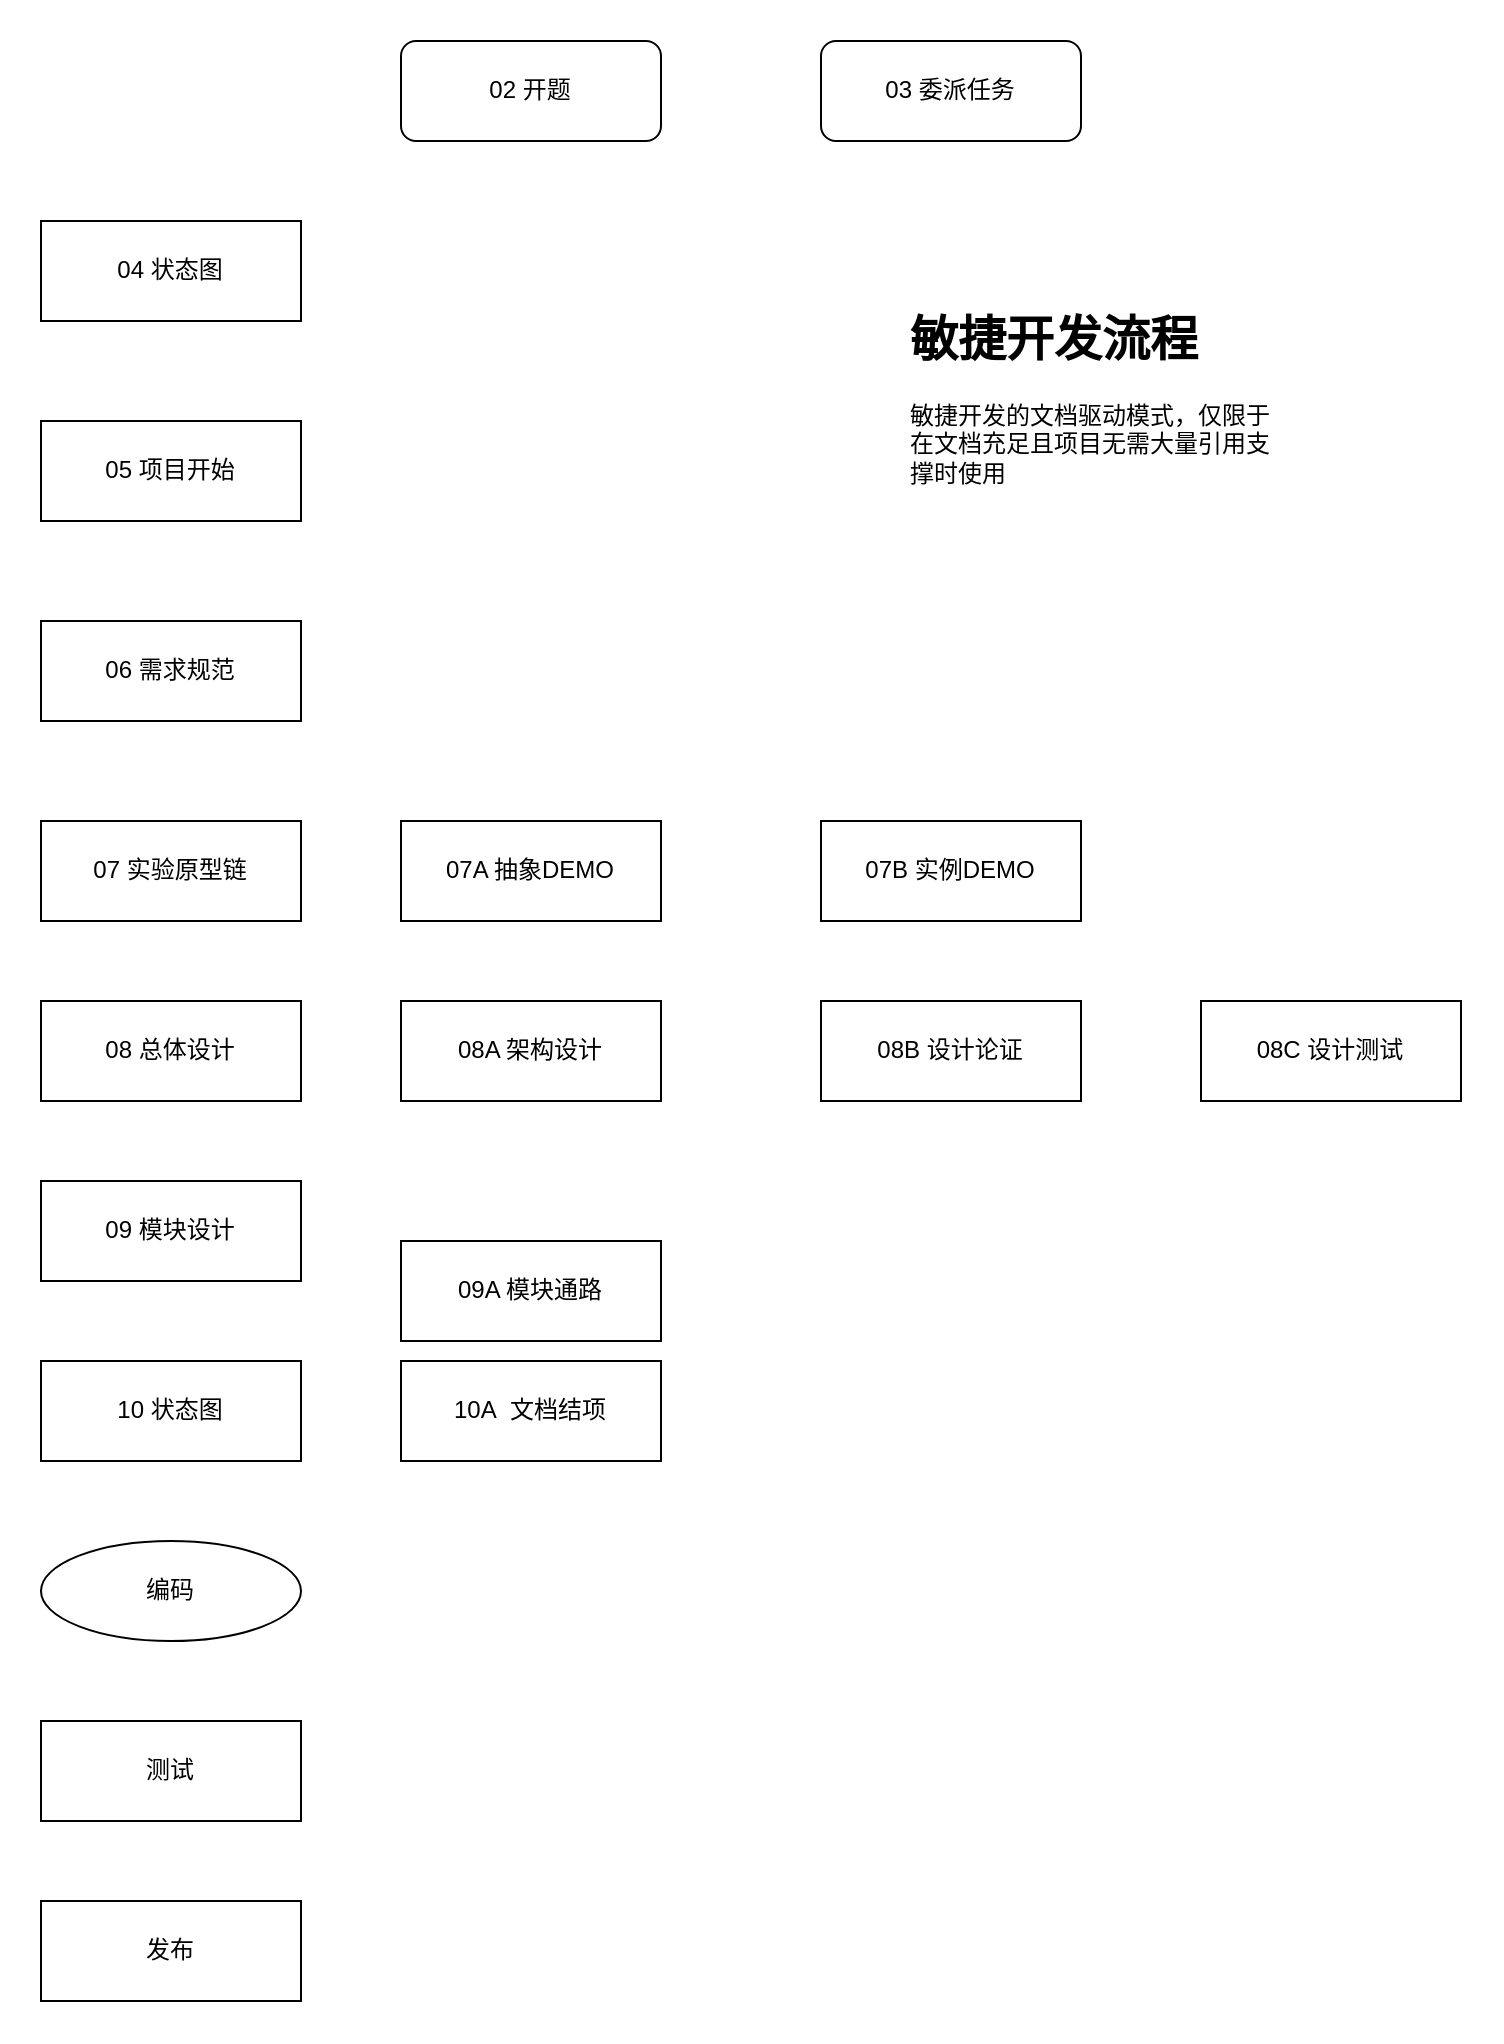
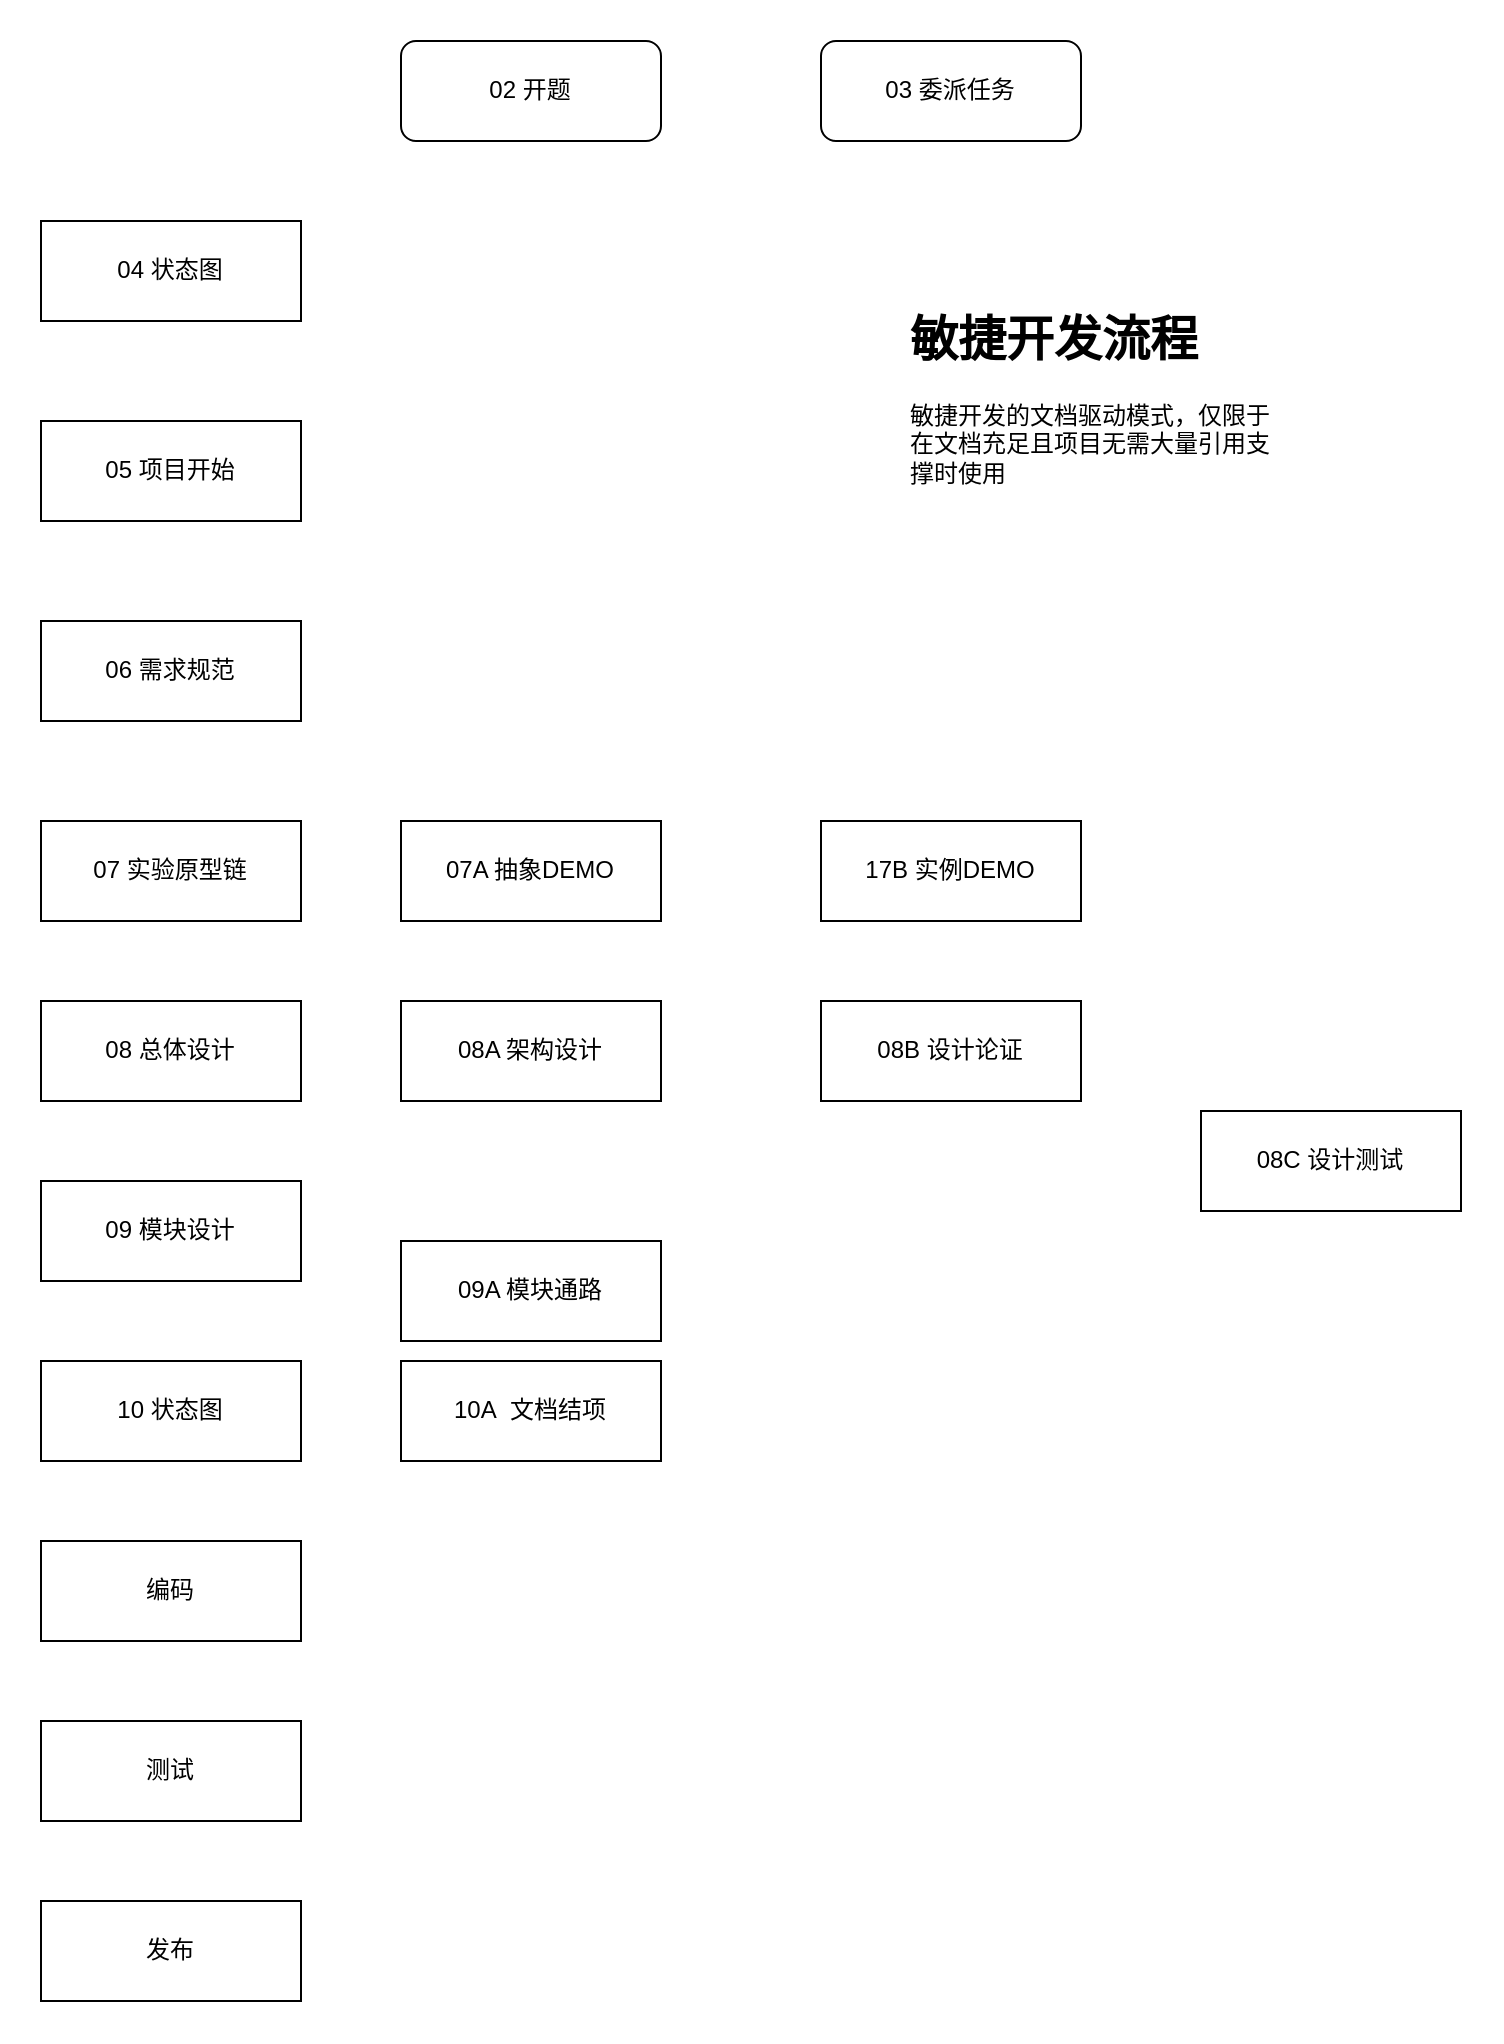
node "07B 实例DEMO": label "07B 实例DEMO" -> "17B 实例DEMO"
node "08C 设计测试": moved (1331, 1051) -> (1331, 1161)
node "编码": shape ellipse -> rounded rectangle
